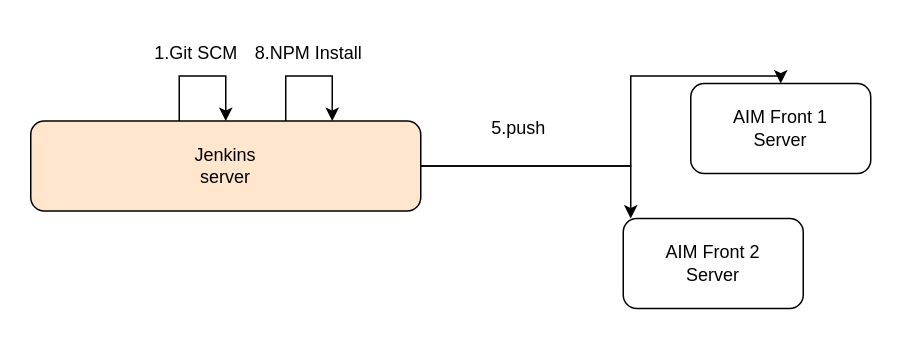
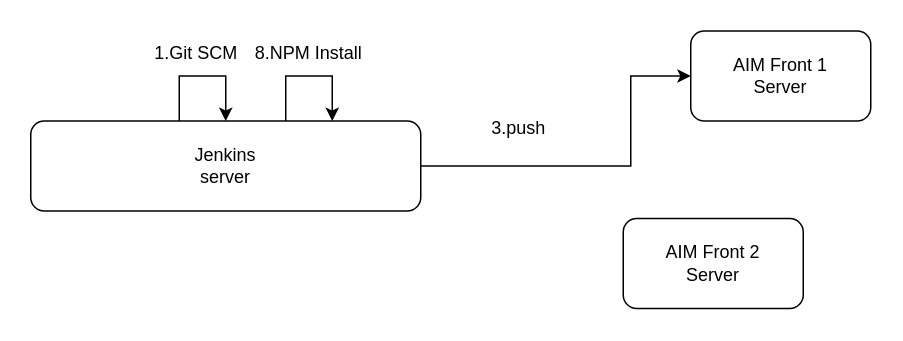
node "5.push": label "5.push" -> "3.push"
node "AIM Front 1 Server": moved (781, 128) -> (781, 76)
node "Jenkins server": fillcolor #ffe6cc -> #ffffff
edge "Jenkins server" -> "AIM Front 2 Server": removed
